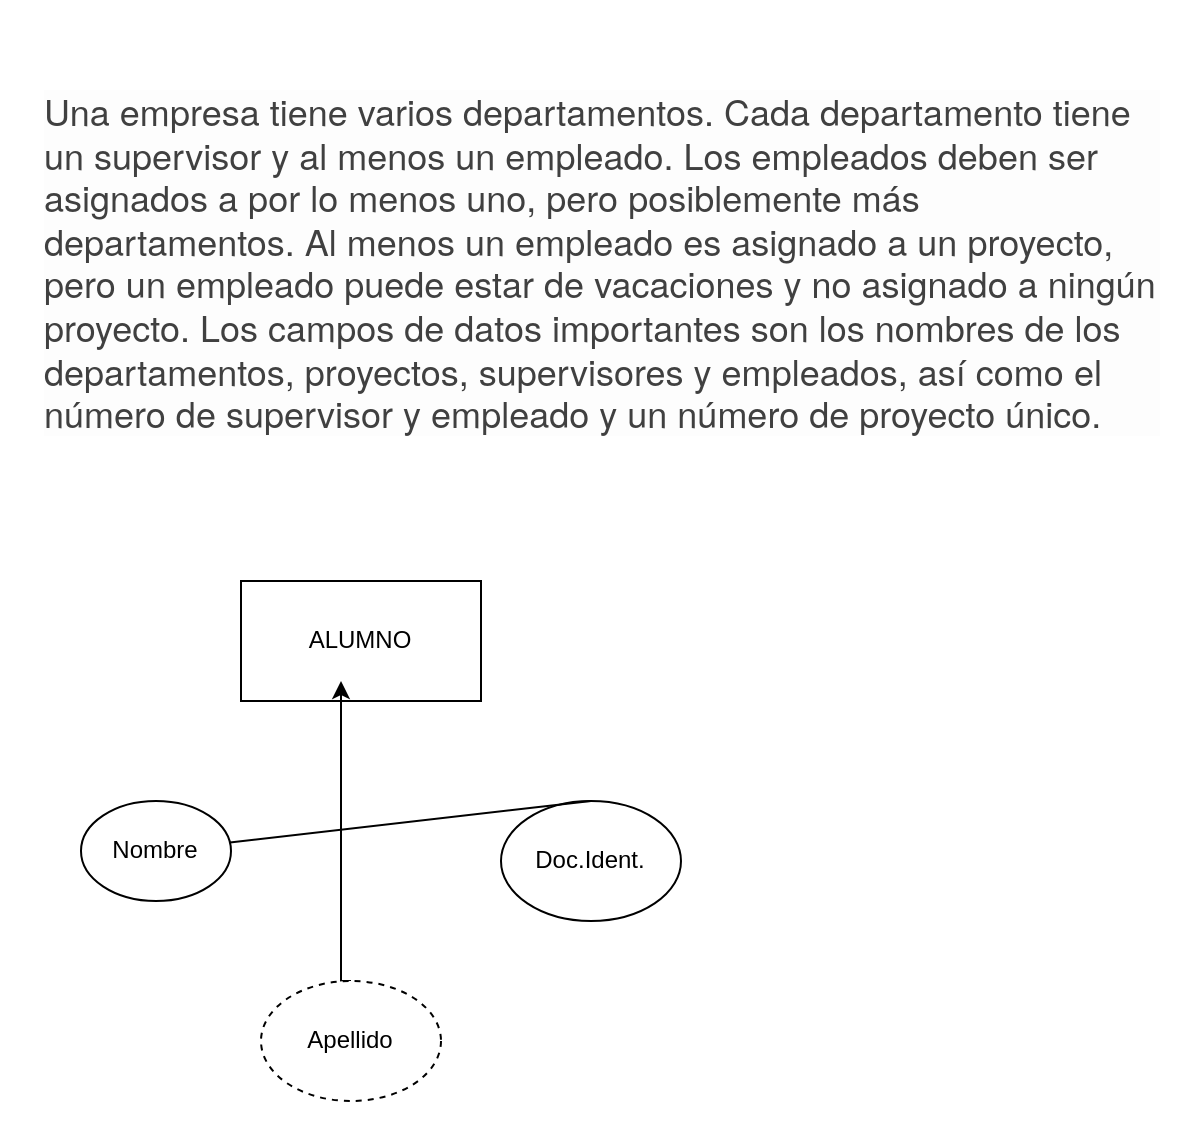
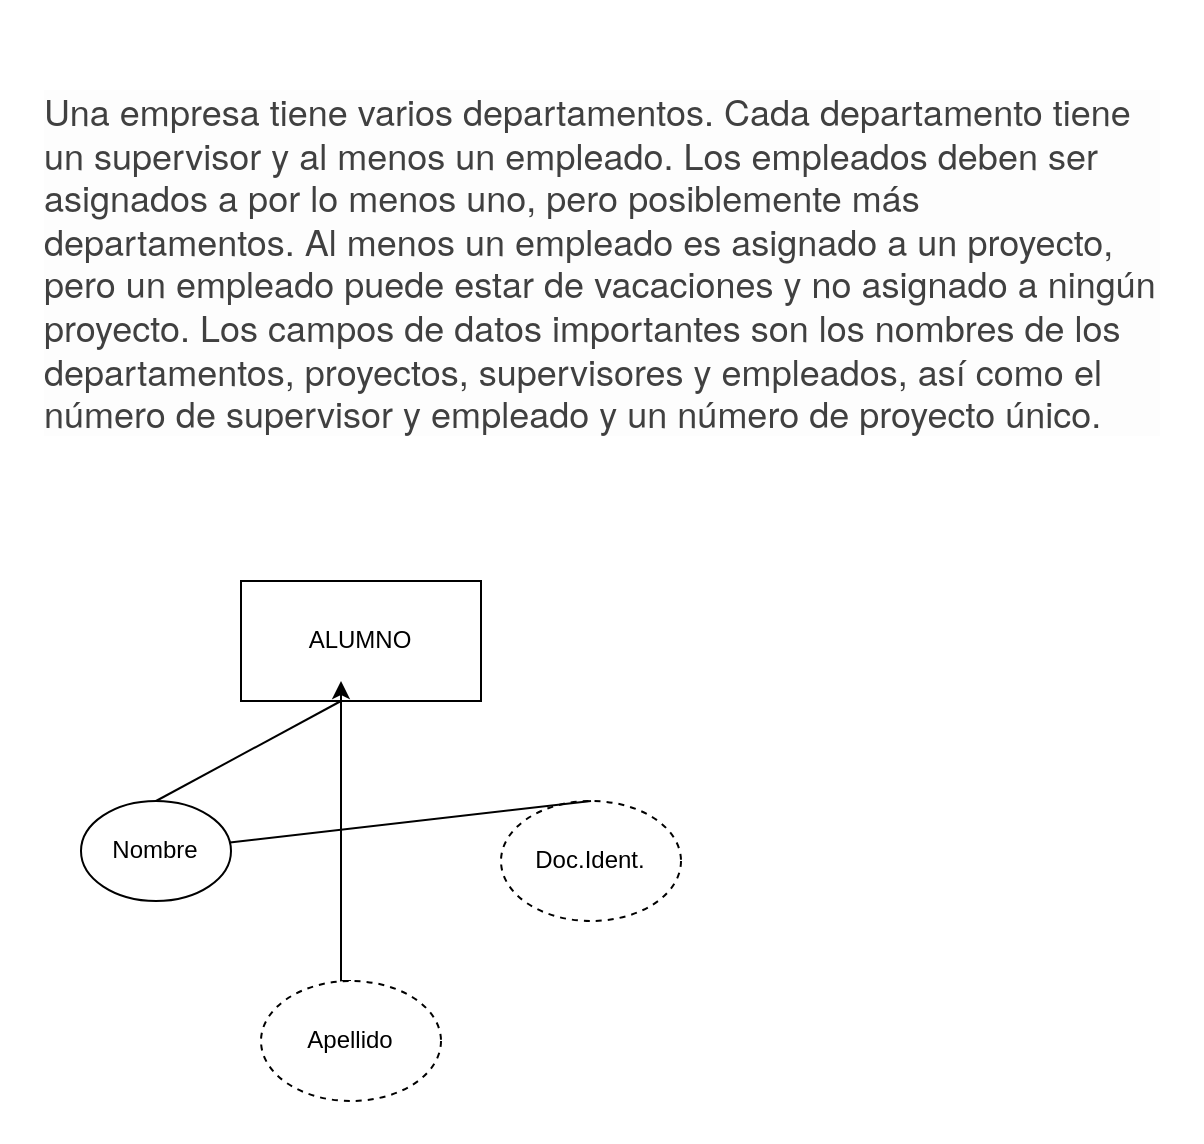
edge "ALUMNO" -- "Nombre": added
node "Doc.Ident.": style solid -> dashed
